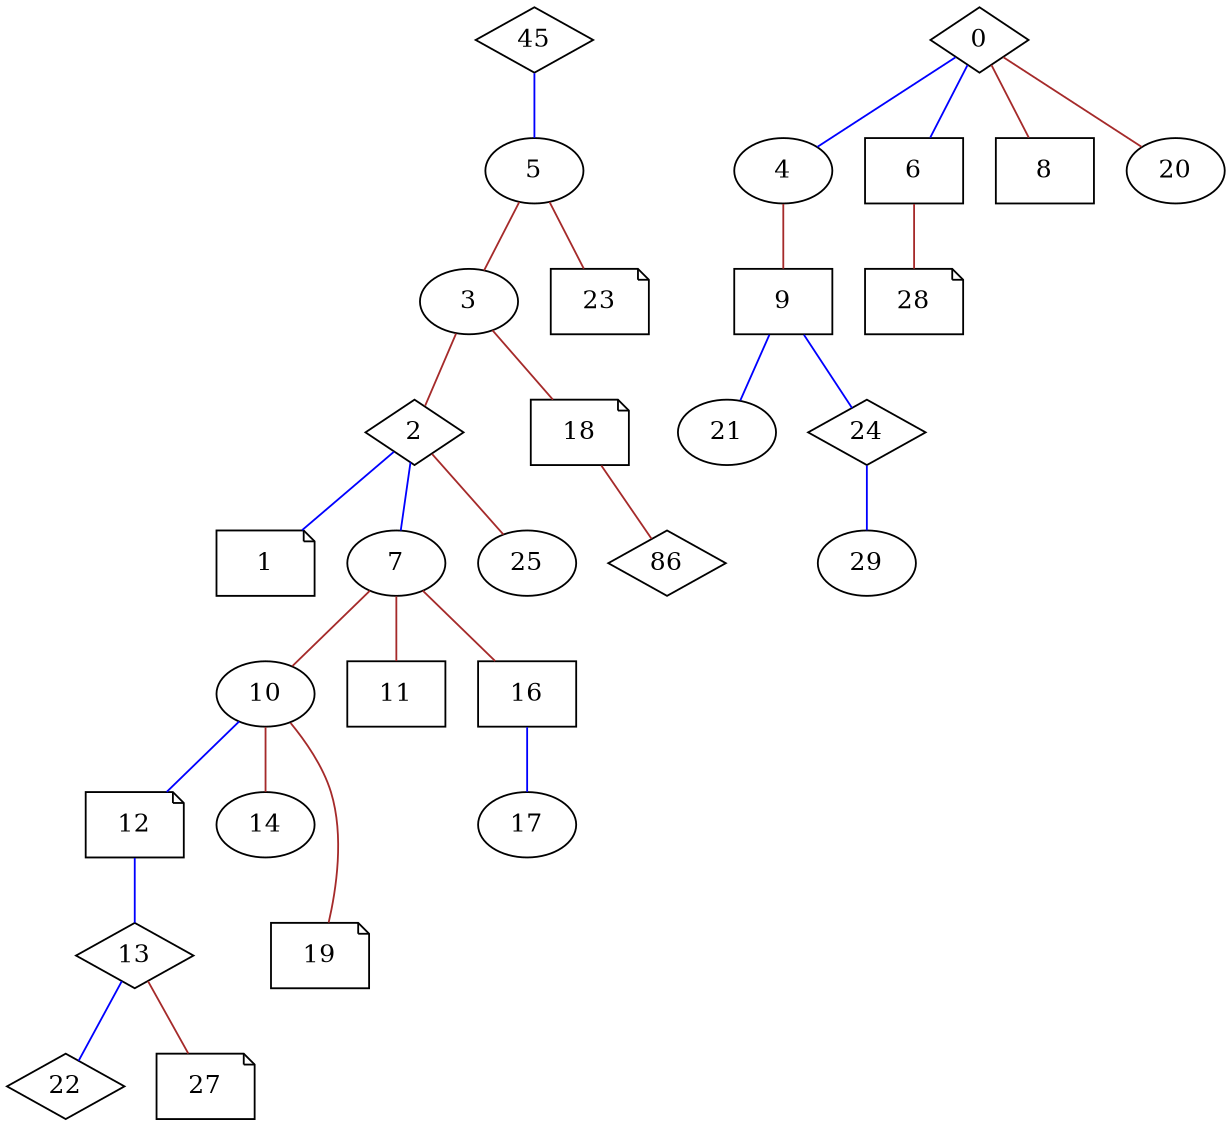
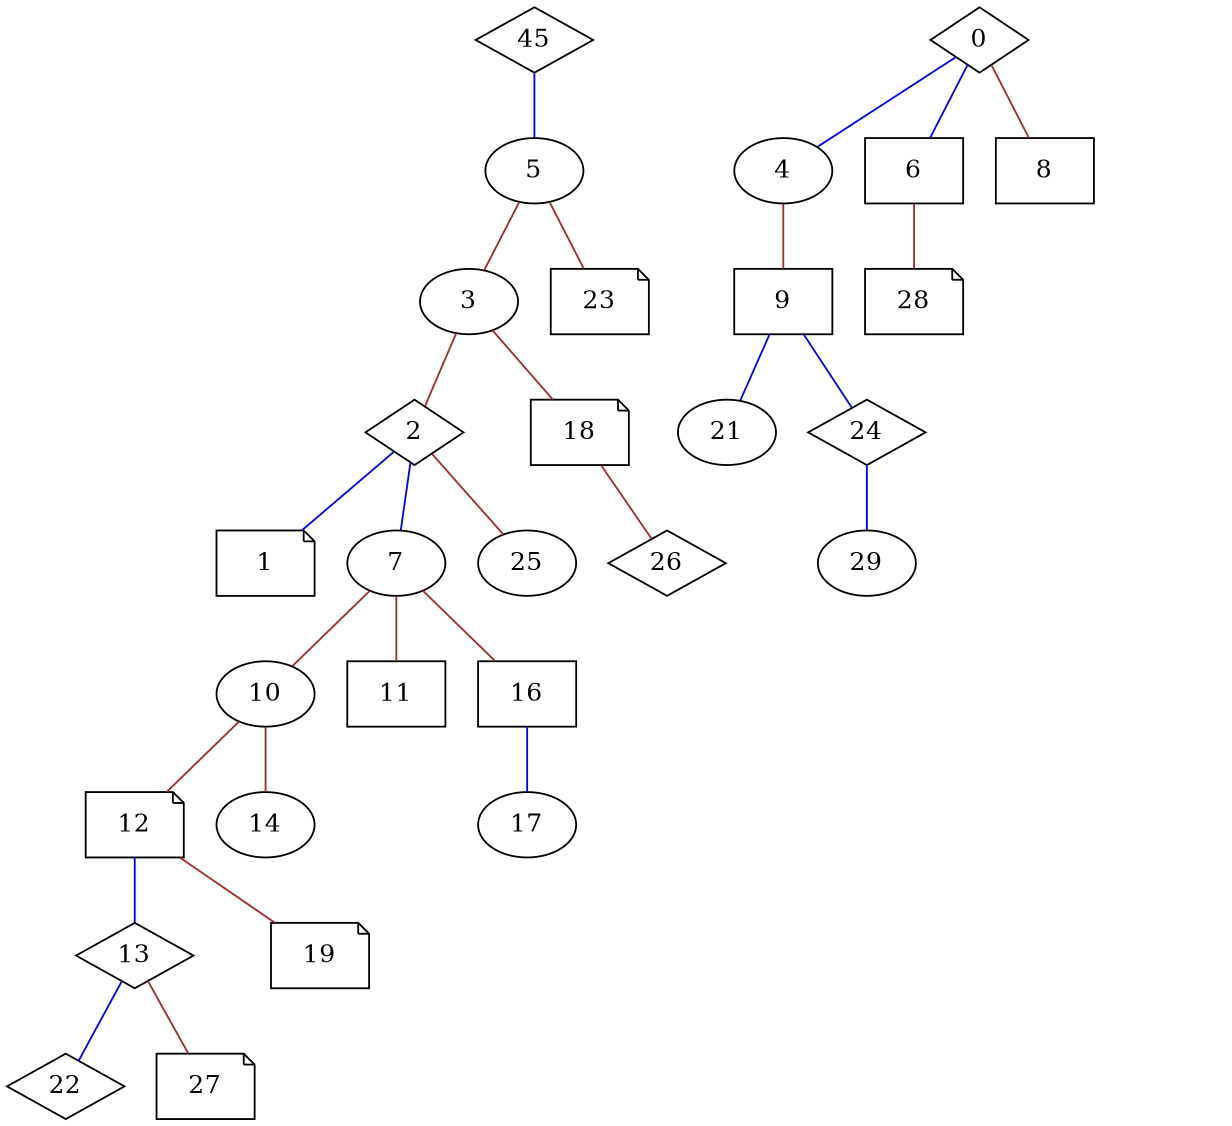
node "20": removed
node "86": label "86" -> "26"
edge "10" -- "12": color blue -> brown
edge "10" -- "19": now "12" -- "19"
